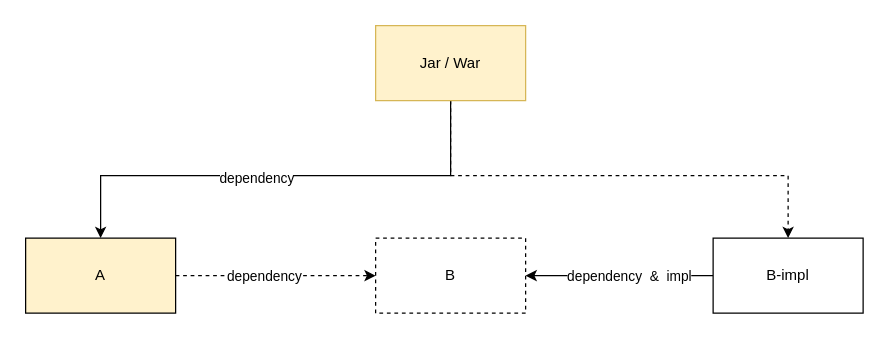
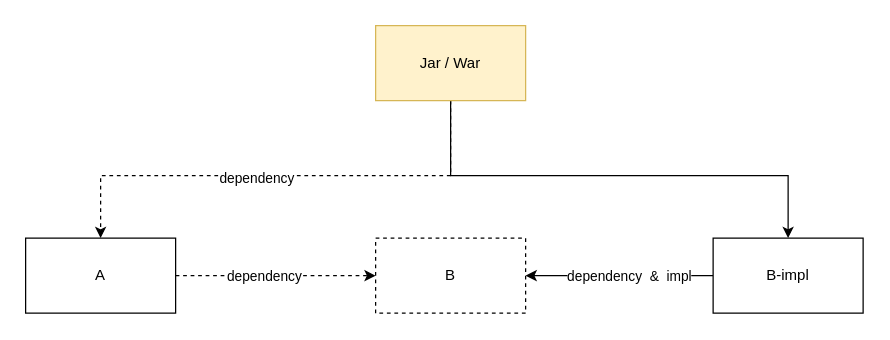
edge "Jar / War" -> "A": style solid -> dashed
edge "Jar / War" -> "B-impl": style dashed -> solid
node "A": fillcolor #fff2cc -> #ffffff
